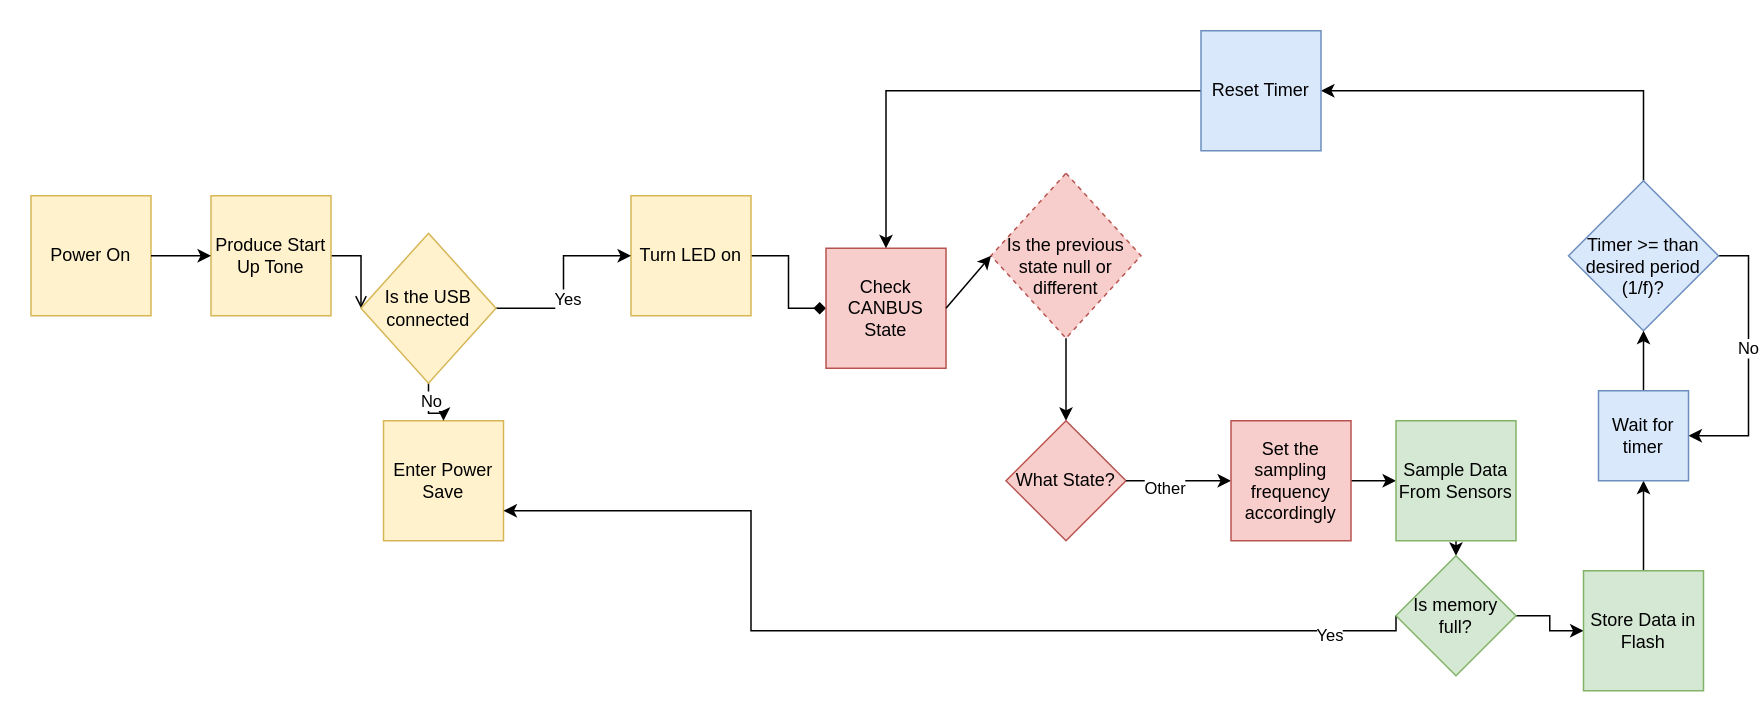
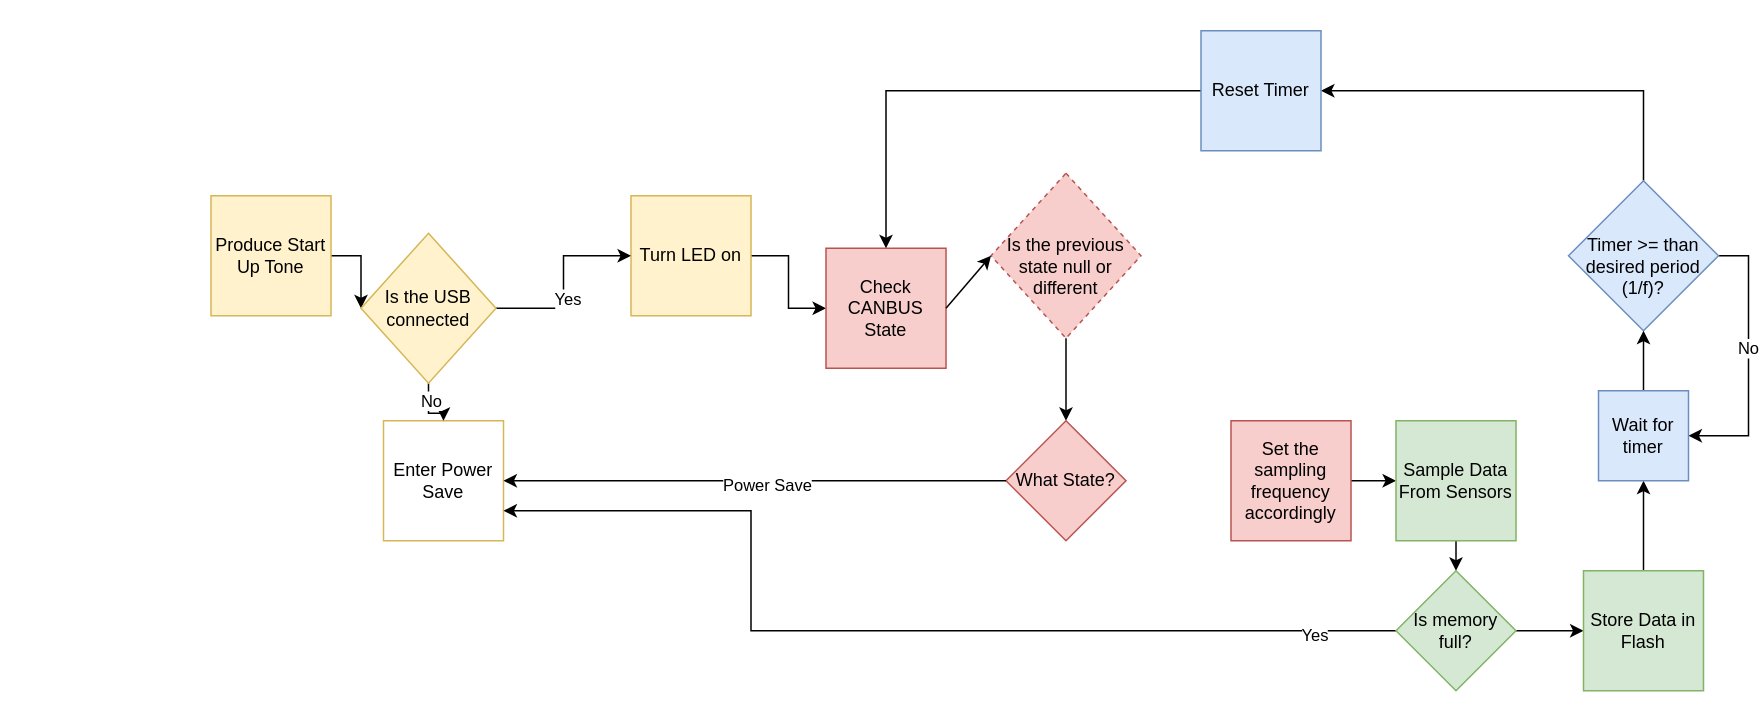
node "Power On": removed
edge "Power On" -> "Produce Start Up Tone": removed
edge "Produce Start Up Tone" -> "Is the USB connected": arrowhead open -> classic
edge "Turn LED on" -> "Check CANBUS State": arrowhead diamond -> classic
node "Enter Power Save": fillcolor #fff2cc -> #ffffff
edge "What State?" -> "Enter Power Save": added, label "Power Save"
edge "What State?" -> "Set the sampling frequency accordingly": removed, label "Other"
node "Is memory full?": moved (1456, 616) -> (1456, 631)
